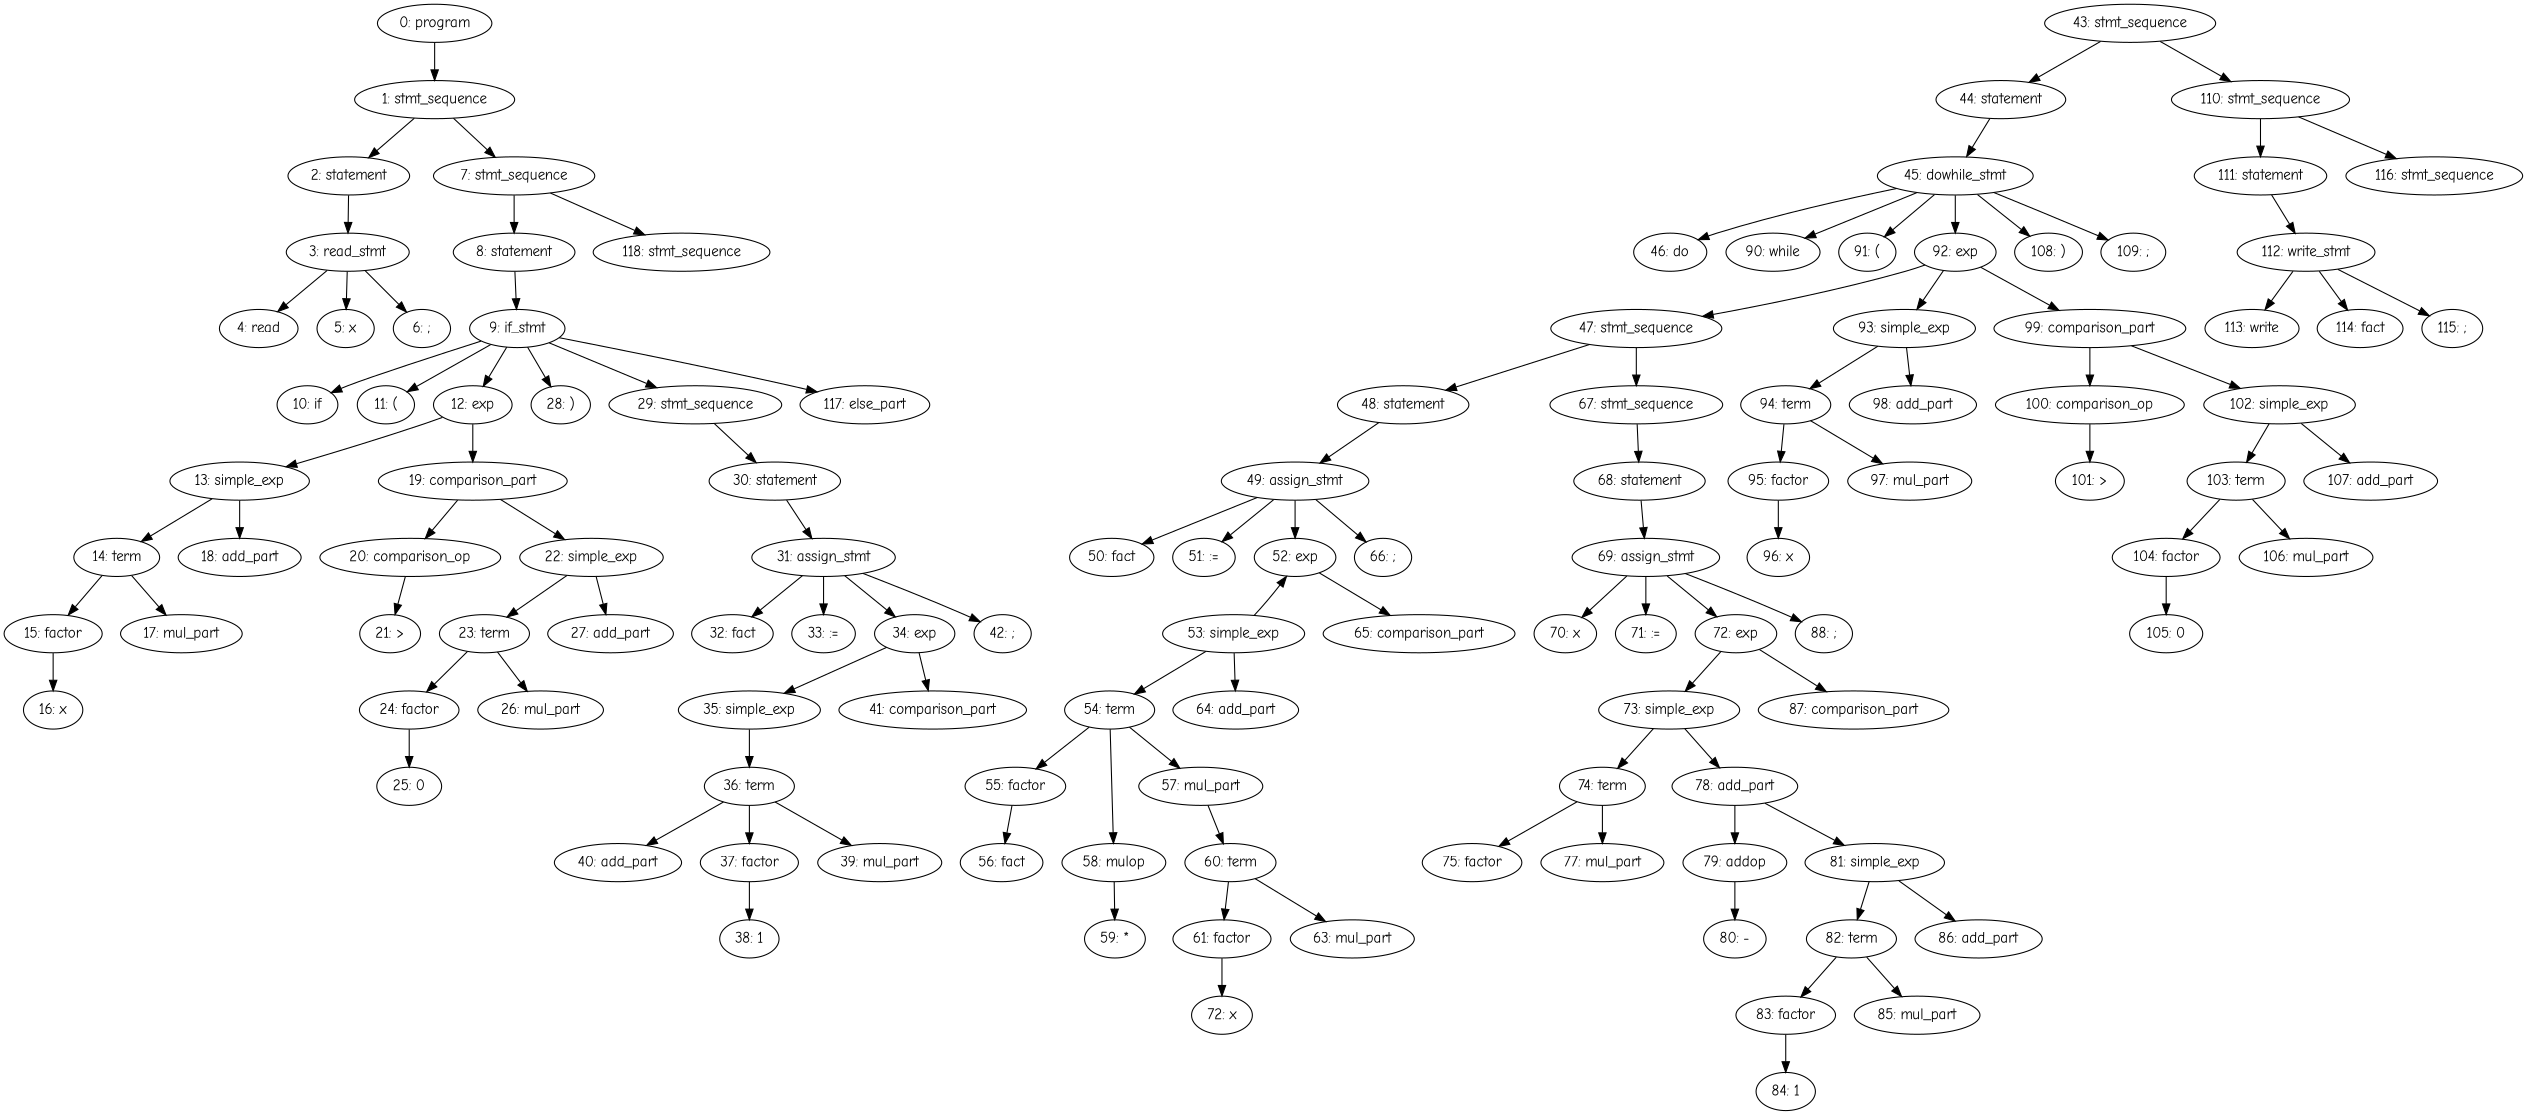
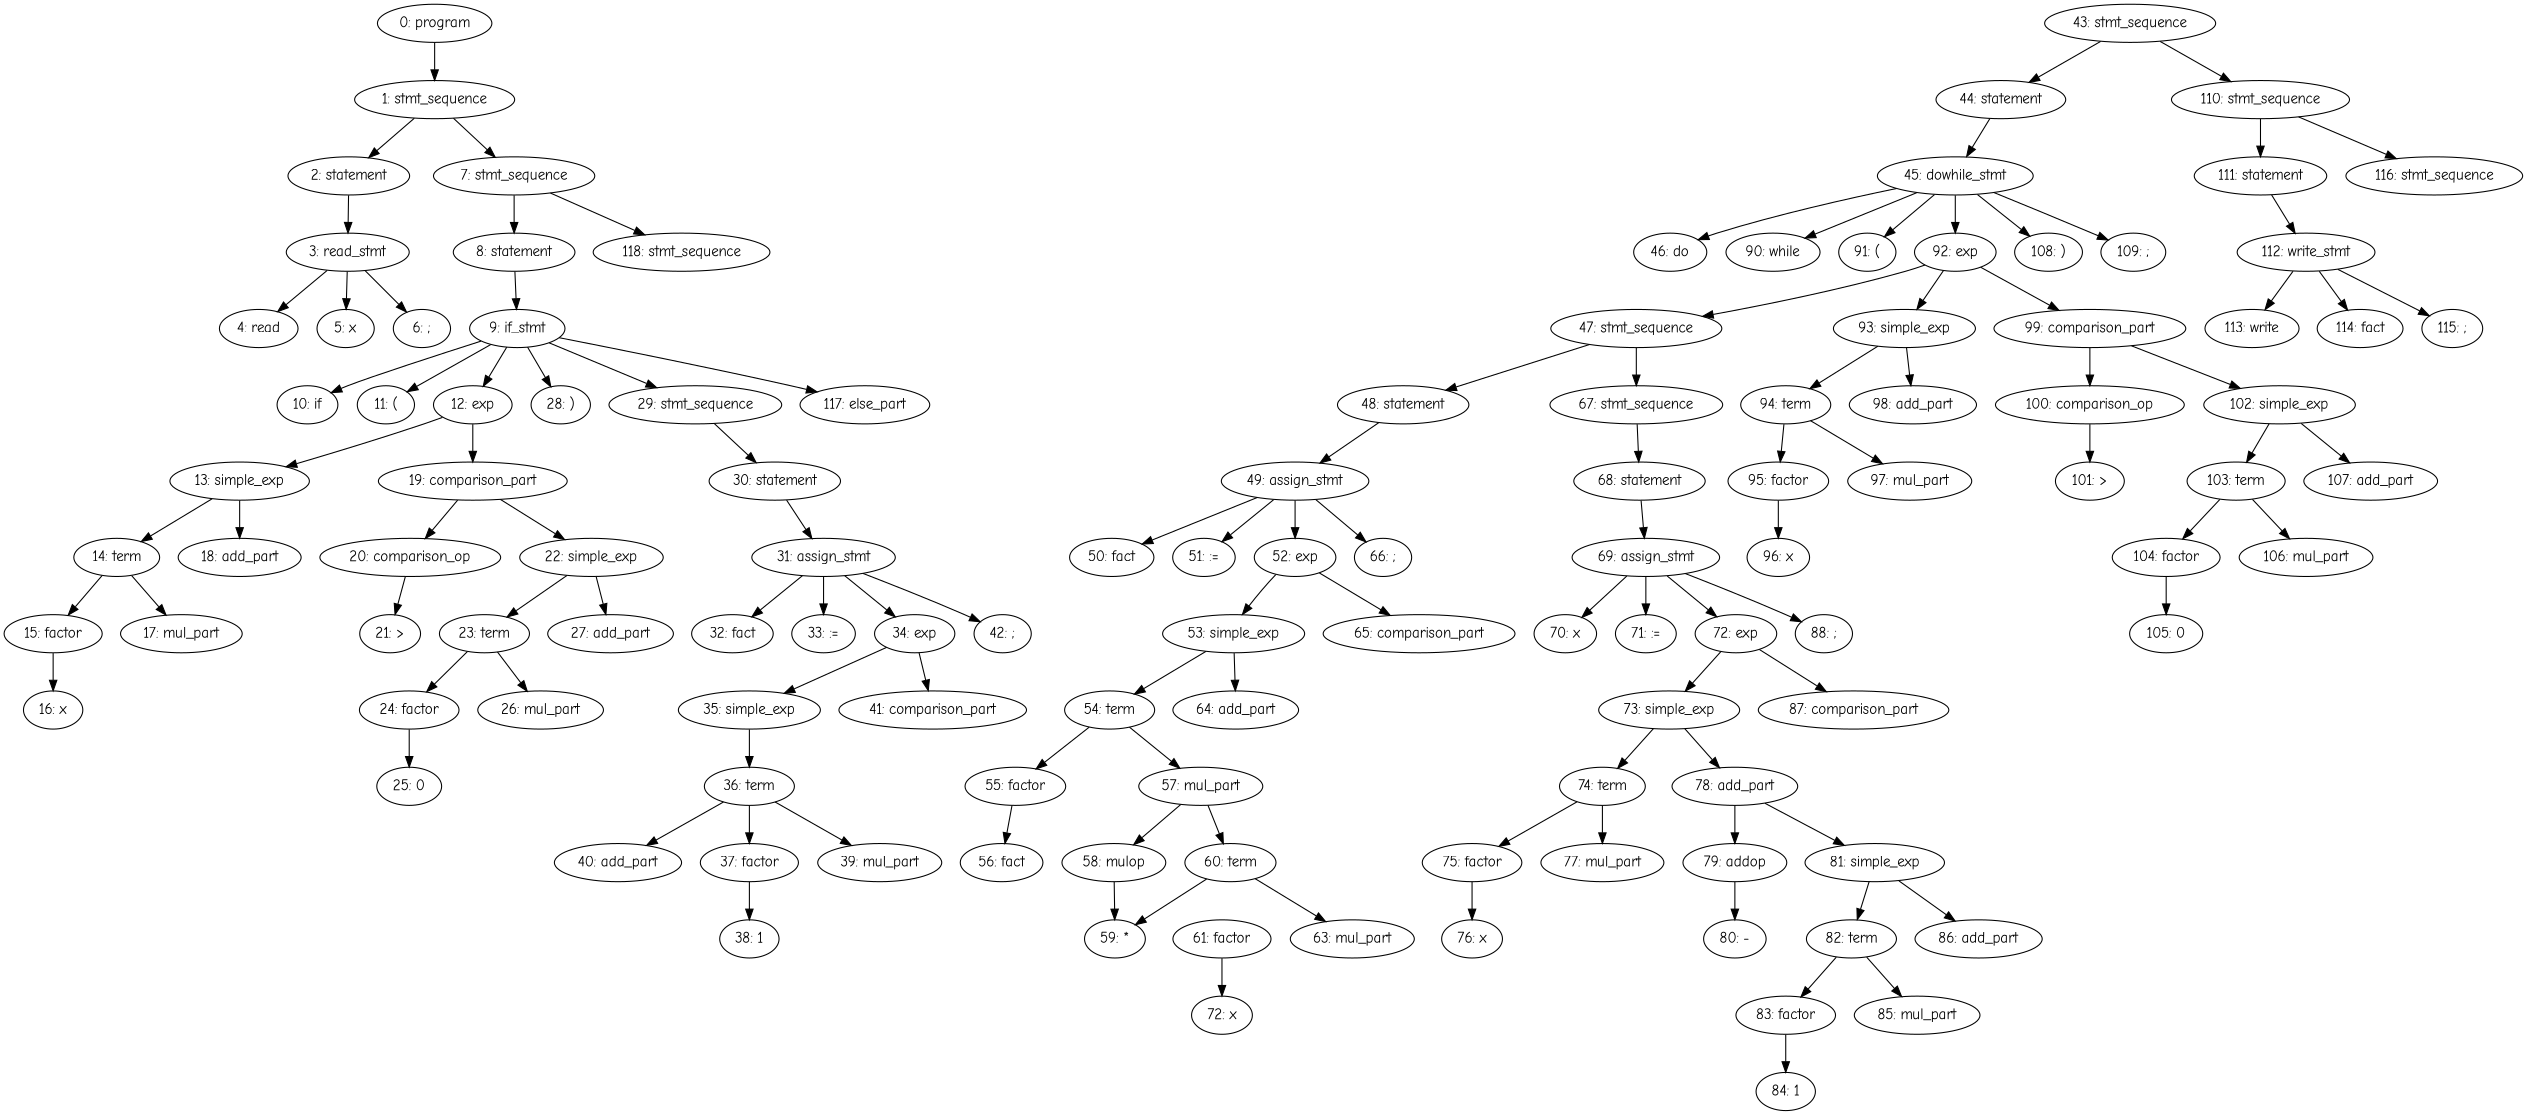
edge "53: simple_exp" -> "52: exp": reversed
edge "54: term" -> "58: mulop": now "57: mul_part" -> "58: mulop"
edge "60: term" -> "61: factor": now "60: term" -> "59: *"
node "76: x": added
